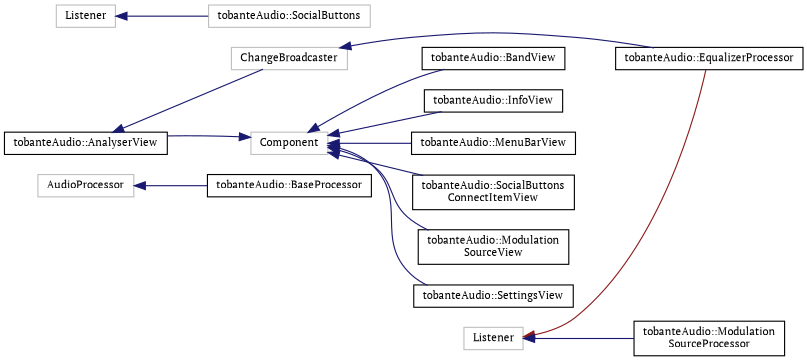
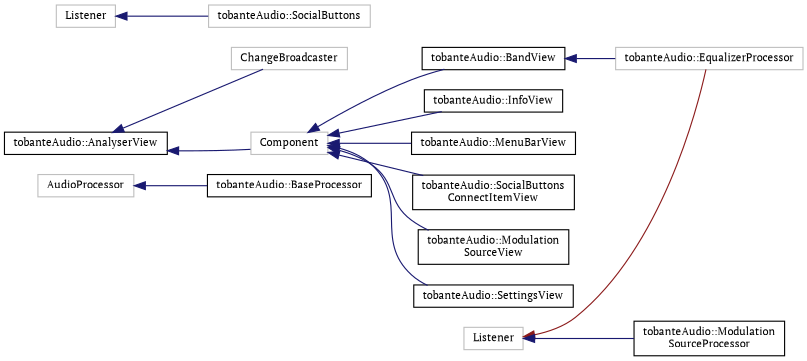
edge "tobanteAudio::EqualizerProcessor" -> "ChangeBroadcaster": now "tobanteAudio::EqualizerProcessor" -> "tobanteAudio::BandView"
node "tobanteAudio::EqualizerProcessor": color black -> grey75
edge "tobanteAudio::AnalyserView" -> "Component": reversed
